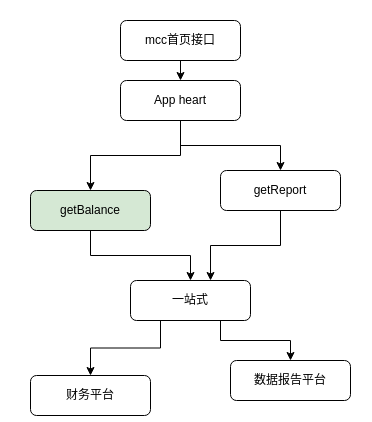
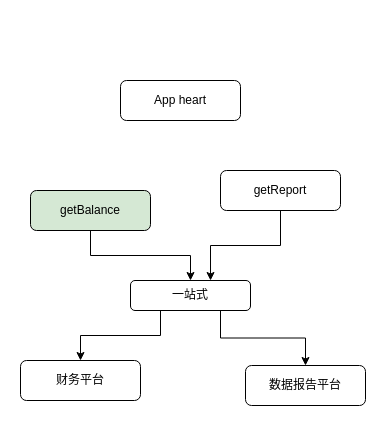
node "mcc首页接口": removed
edge "mcc首页接口" -> "App heart": removed
edge "App heart" -> "getReport": removed
edge "App heart" -> "getBalance": removed
node "一站式": size 120x40 -> 120x30
node "数据报告平台": moved (291, 381) -> (306, 386)
node "财务平台": moved (91, 396) -> (81, 381)
